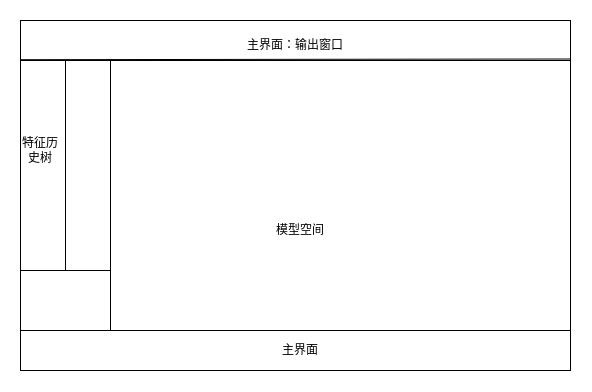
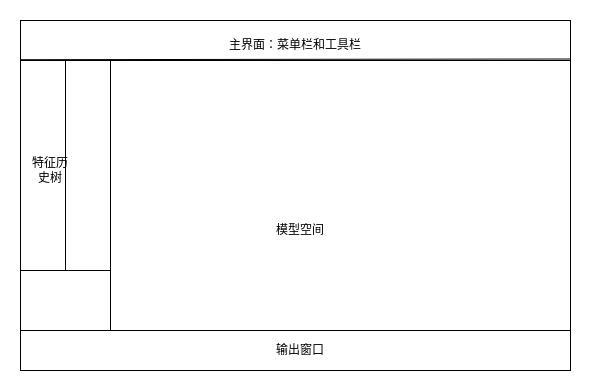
node "主界面：输出窗口": label "主界面：输出窗口" -> "主界面：菜单栏和工具栏"
node "特征历史树": moved (41, 151) -> (51, 171)
node "主界面": label "主界面" -> "输出窗口"
